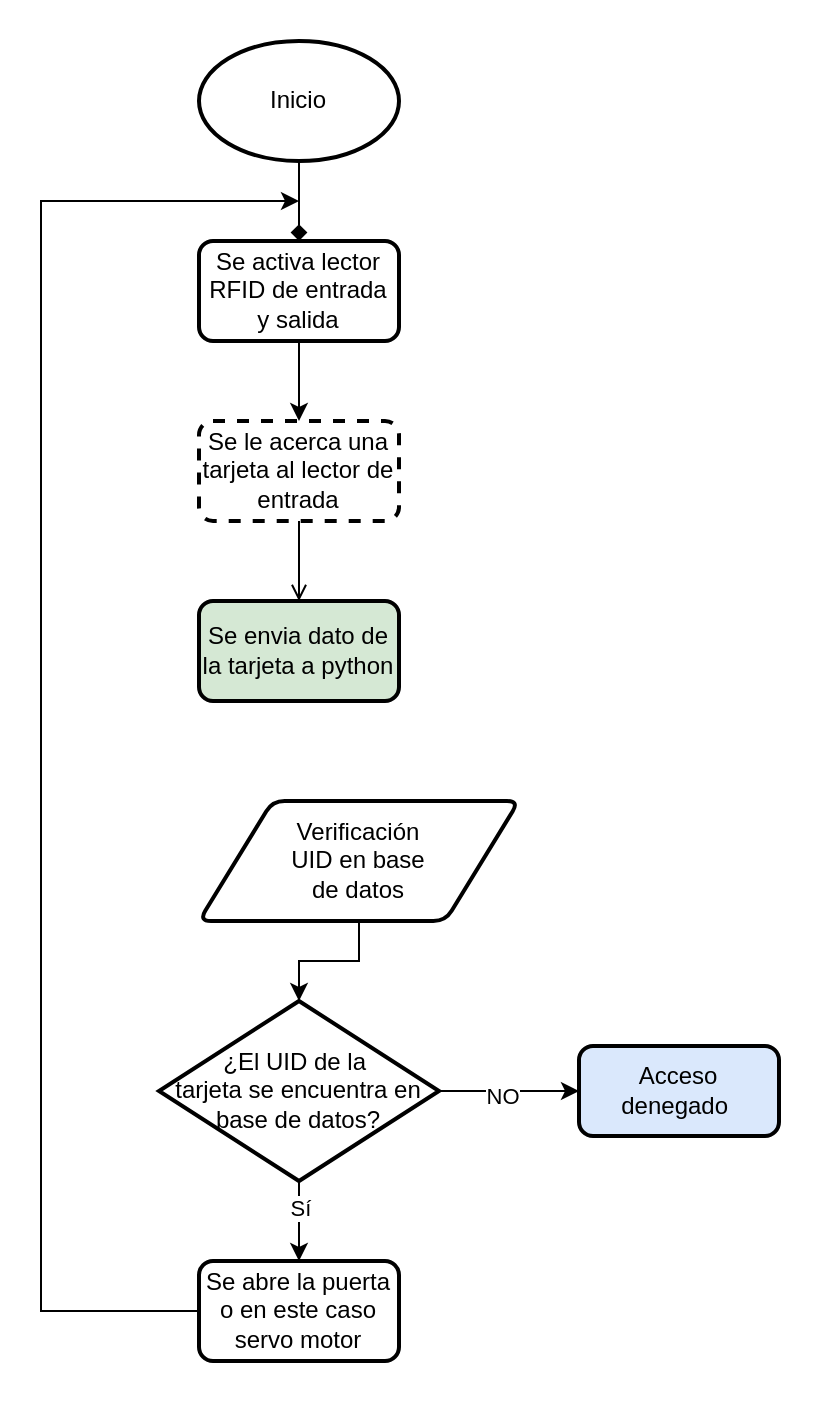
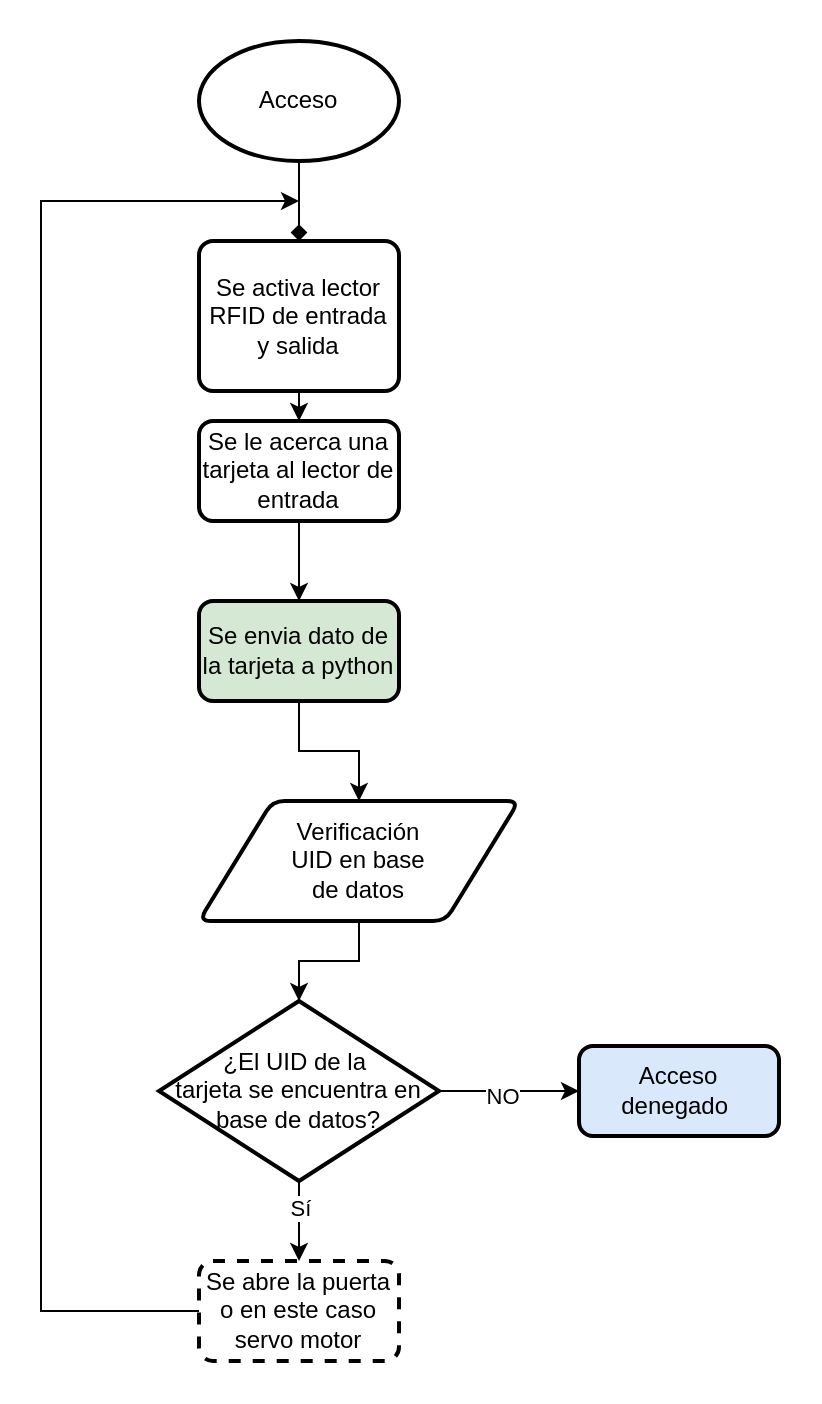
node "Inicio": label "Inicio" -> "Acceso"
node "Se activa lector RFID de entrada y salida": size 200x100 -> 200x150
node "Se le acerca una tarjeta al lector de entrada": style dashed -> solid
edge "Se le acerca una tarjeta al lector de entrada" -> "Se envia dato de la tarjeta a python": arrowhead open -> classic
edge "Se envia dato de la tarjeta a python" -> "Verificación UID en base de datos": added
node "Se abre la puerta o en este caso servo motor": style solid -> dashed
